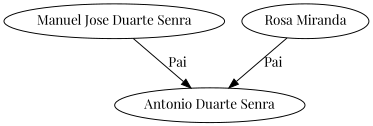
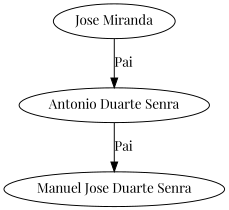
node "Rosa Miranda": label "Rosa Miranda" -> "Jose Miranda"
edge "Manuel Jose Duarte Senra" -> "Antonio Duarte Senra": reversed
